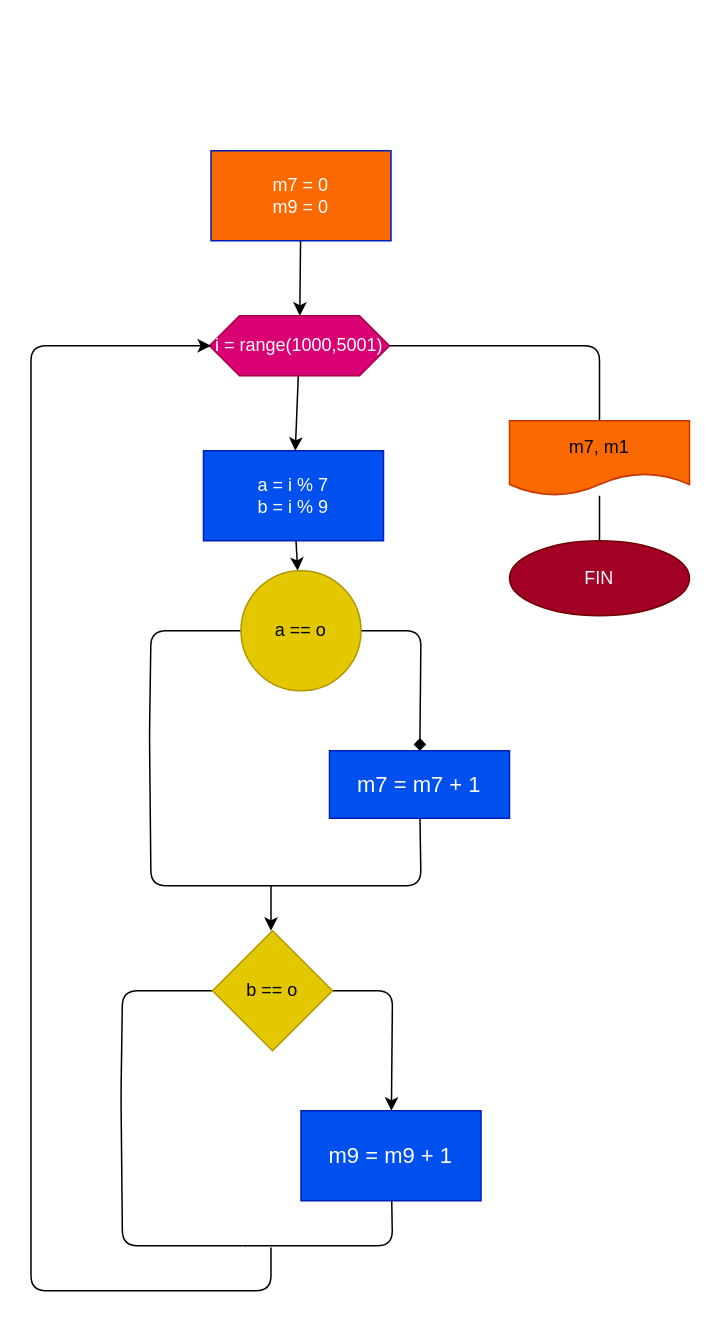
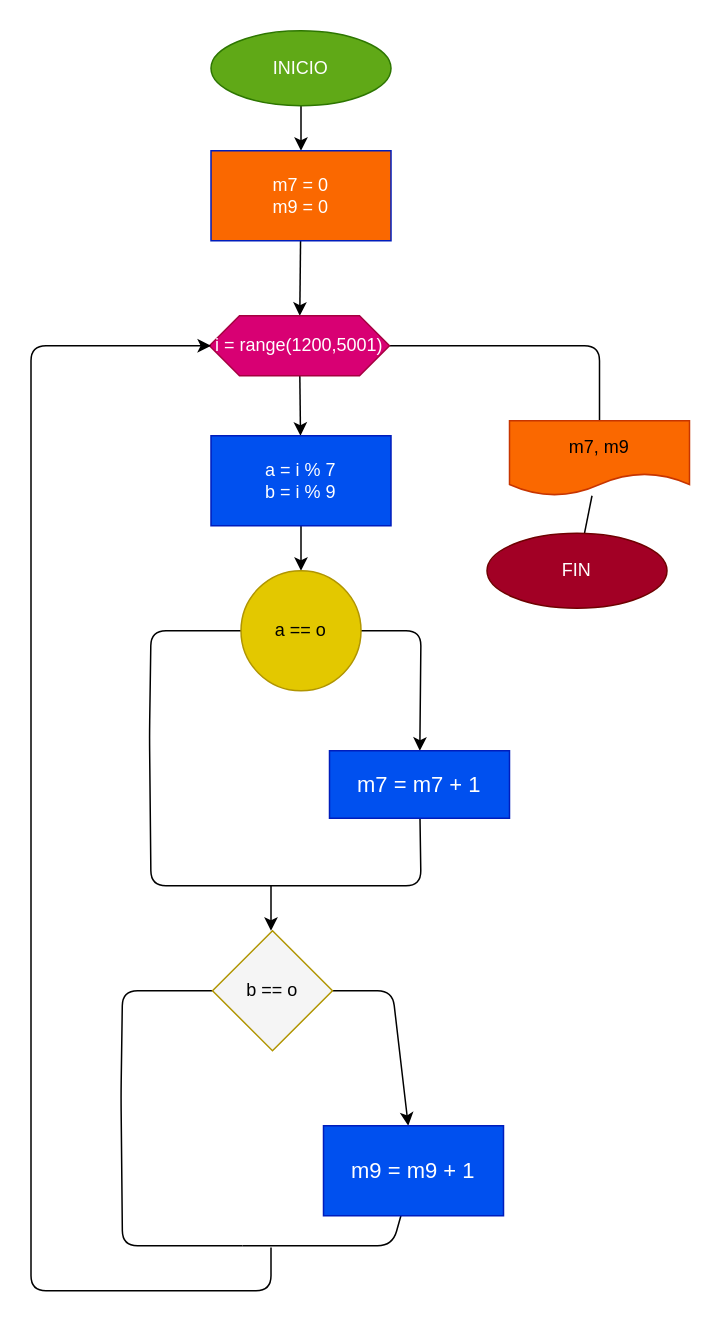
node "INICIO": added
edge "INICIO" -> "m7 = 0 m9 = 0": added
node "i = range(1000,5001)": label "i = range(1000,5001)" -> "i = range(1200,5001)"
node "m7, m1": label "m7, m1" -> "m7, m9"
node "a = i % 7 b = i % 9": moved (293, 496) -> (301, 481)
node "FIN": moved (599, 578) -> (577, 571)
edge "a == o" -> "m7 = m7 + 1": arrowhead diamond -> classic
node "b == o": fillcolor #e3c800 -> #f5f5f5
node "m9 = m9 + 1": moved (391, 1156) -> (413, 1171)
